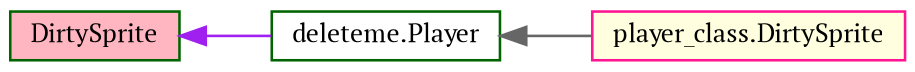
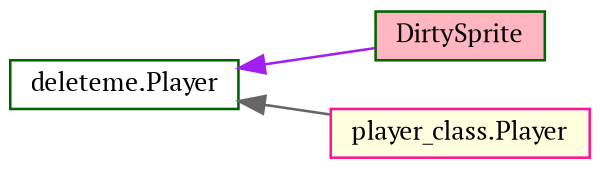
edge "deleteme.Player" -> "DirtySprite": reversed
node "player_class.DirtySprite": label "player_class.DirtySprite" -> "player_class.Player"
